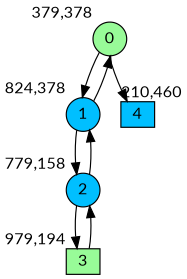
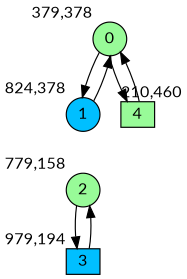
edge "4 210,460" -> "0 379,378": added
node "4 210,460": fillcolor deepskyblue -> palegreen
edge "1 824,378" -> "2 779,158": removed
edge "2 779,158" -> "1 824,378": removed
node "2 779,158": fillcolor deepskyblue -> palegreen
node "3 979,194": fillcolor palegreen -> deepskyblue
